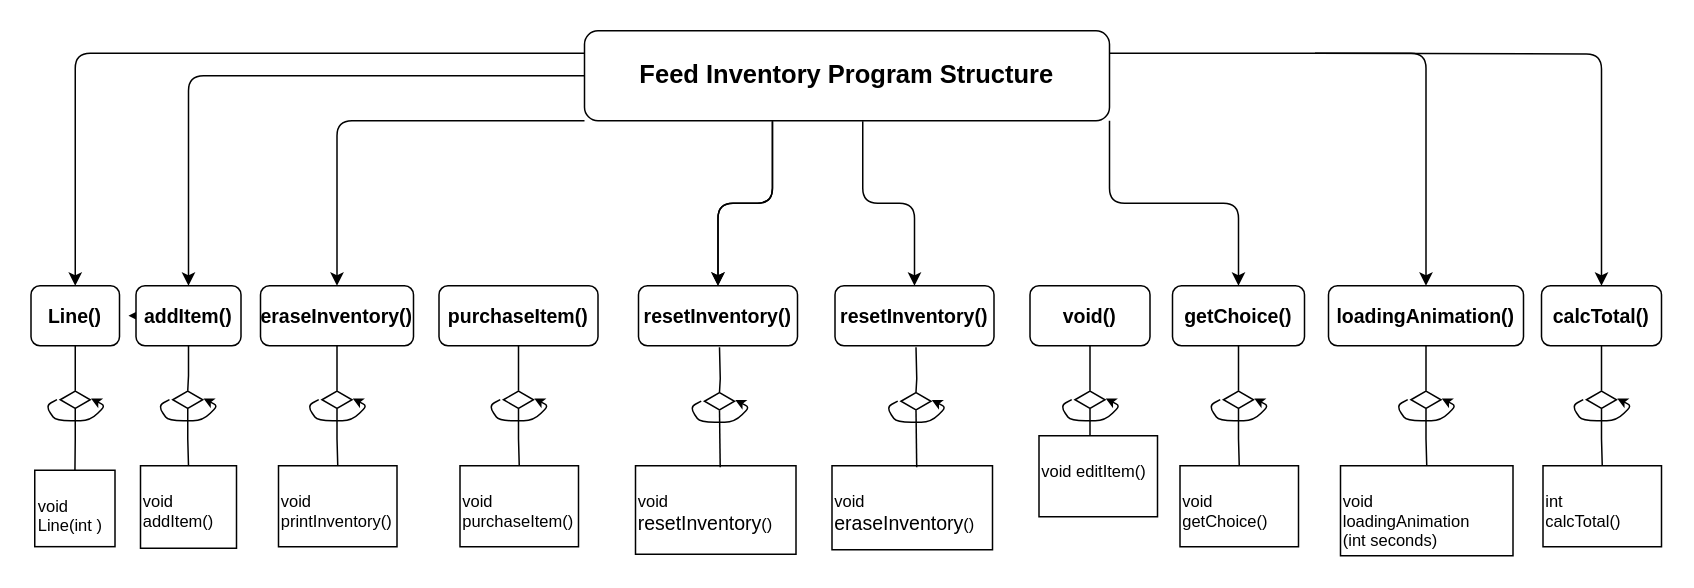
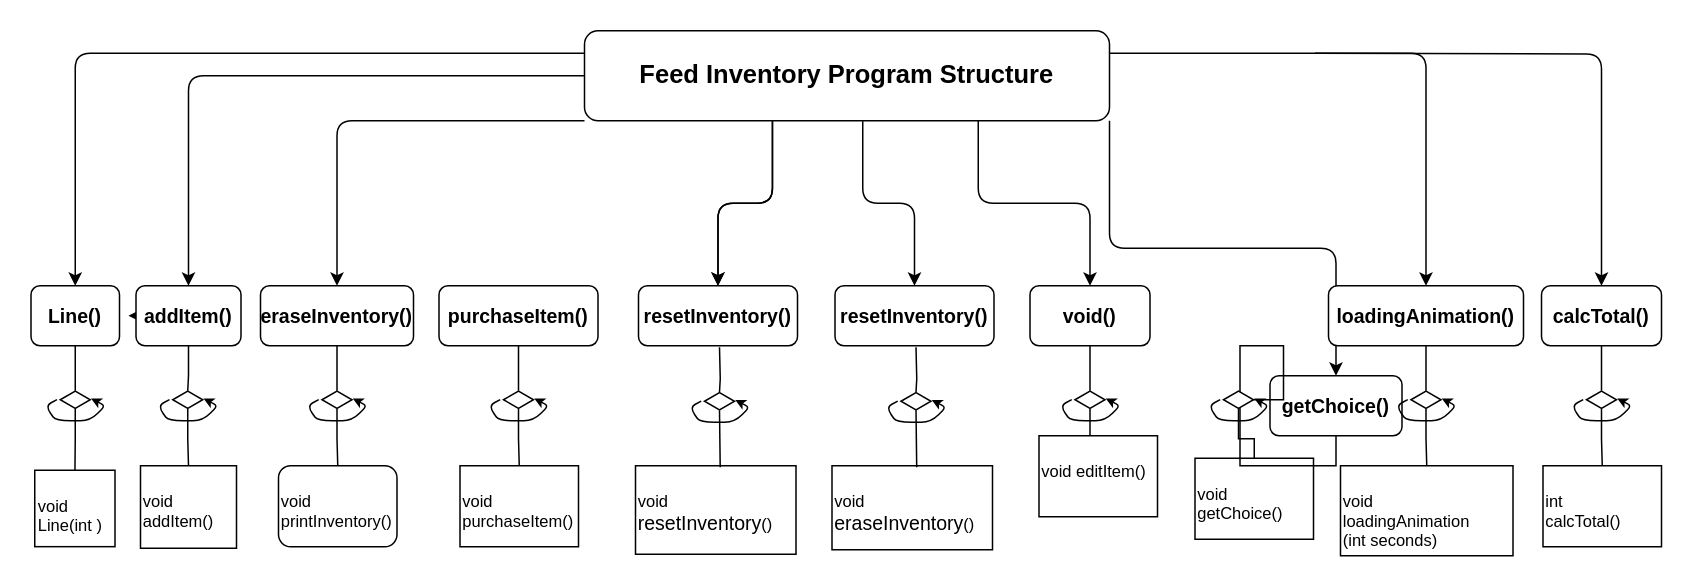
edge "Feed Inventory Program Structure" -> "void()": added
node "getChoice()": moved (1238, 316) -> (1336, 406)
node "void printInventory()": shape rectangle -> rounded rectangle
node "void getChoice()": moved (1239, 506) -> (1254, 499)
